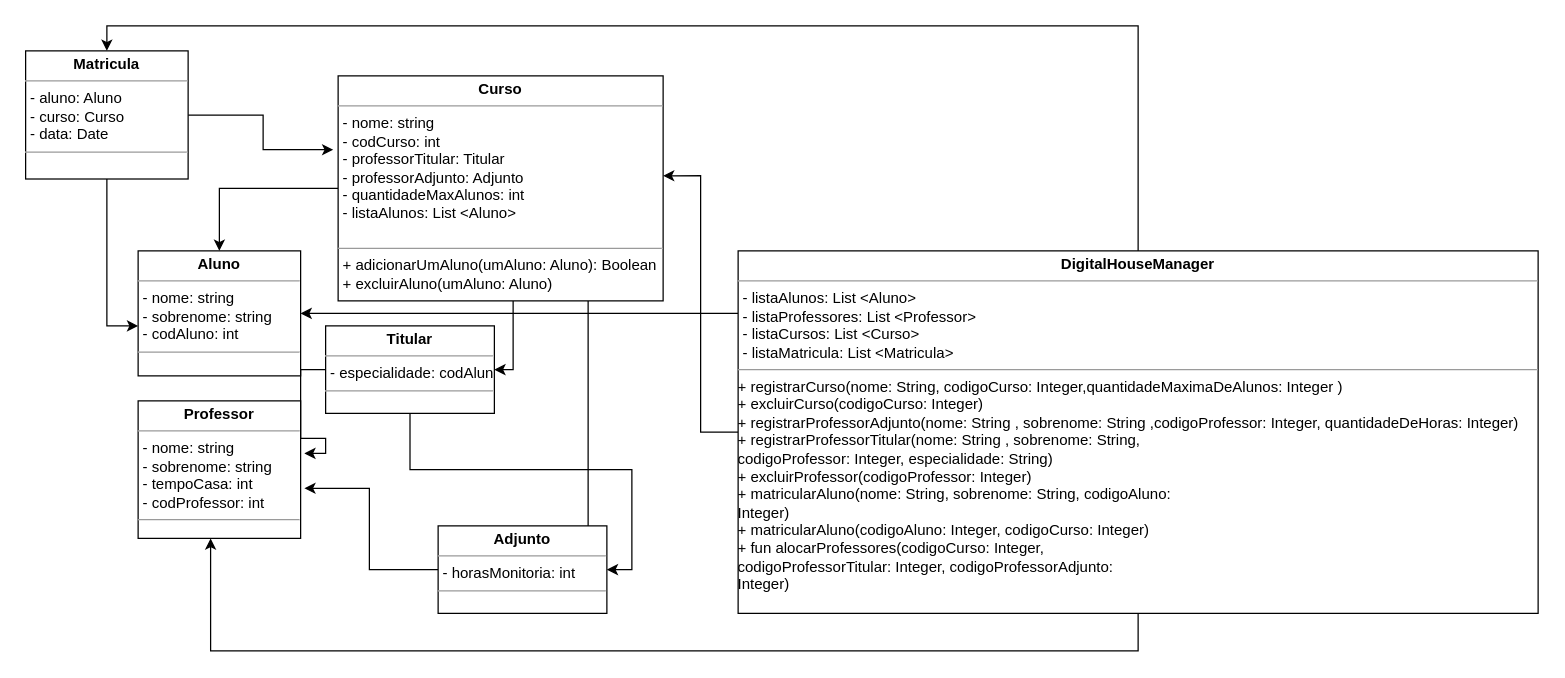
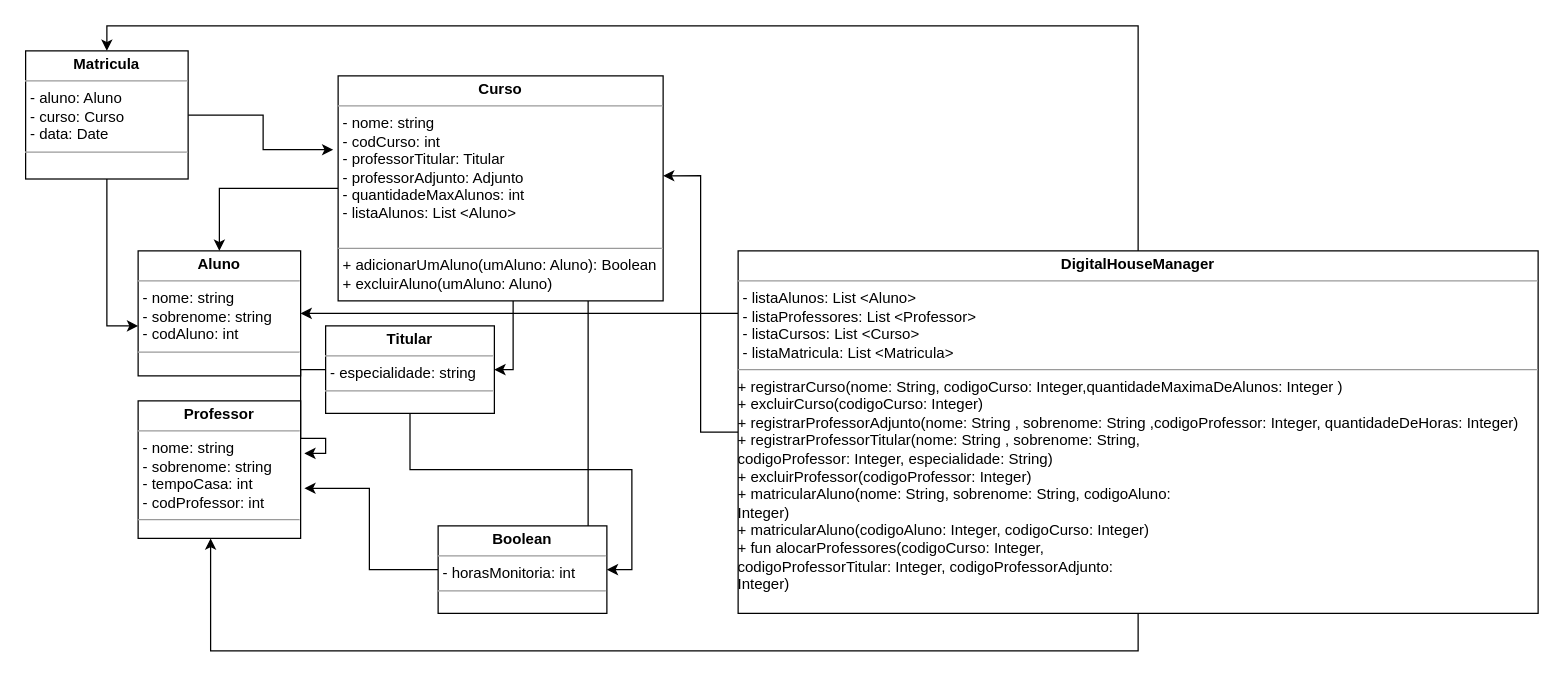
node "Titular - especialidade: codAluno": label "Titular - especialidade: codAluno" -> "Titular - especialidade: string"
node "Adjunto - horasMonitoria: int": label "Adjunto - horasMonitoria: int" -> "Boolean - horasMonitoria: int"
